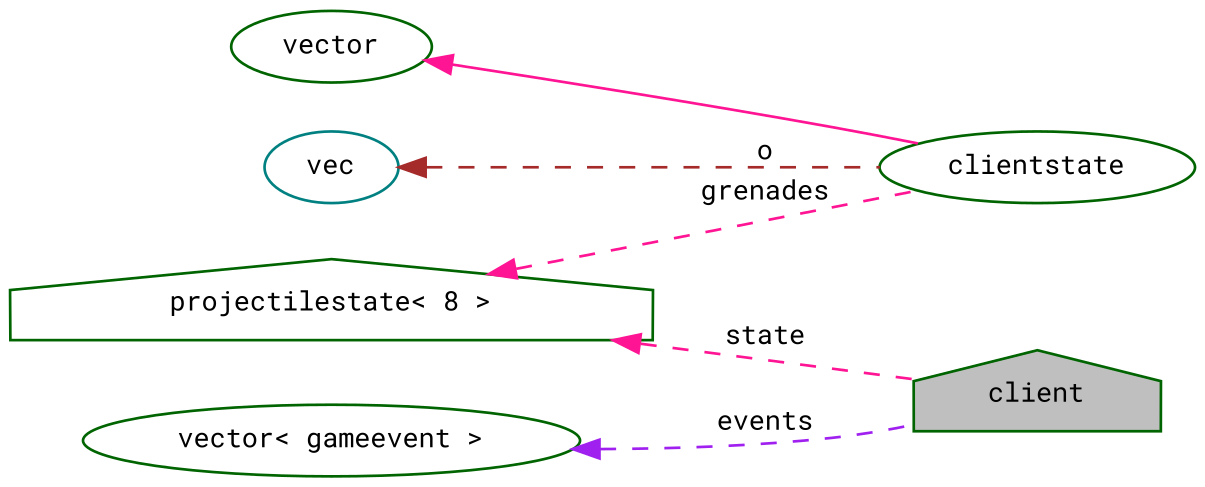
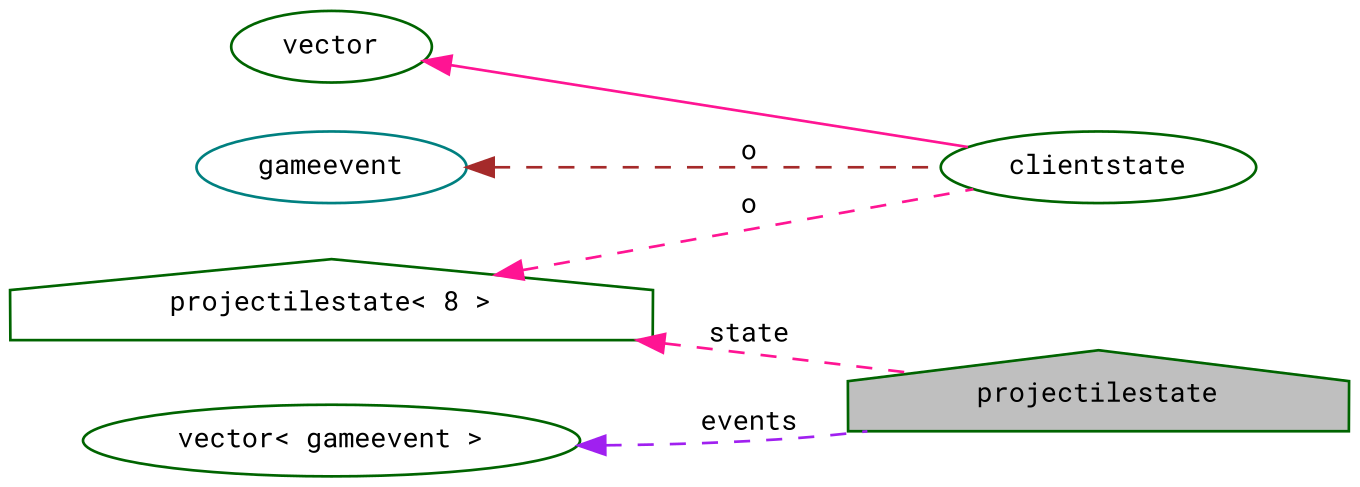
node "vec": label "vec" -> "gameevent"
edge "clientstate" -> "projectilestate< 8 >": label "grenades" -> "o"
node "client": label "client" -> "projectilestate"
